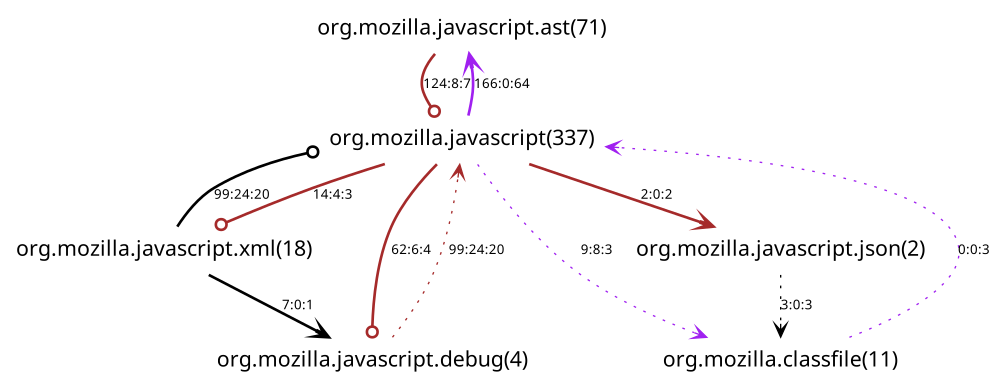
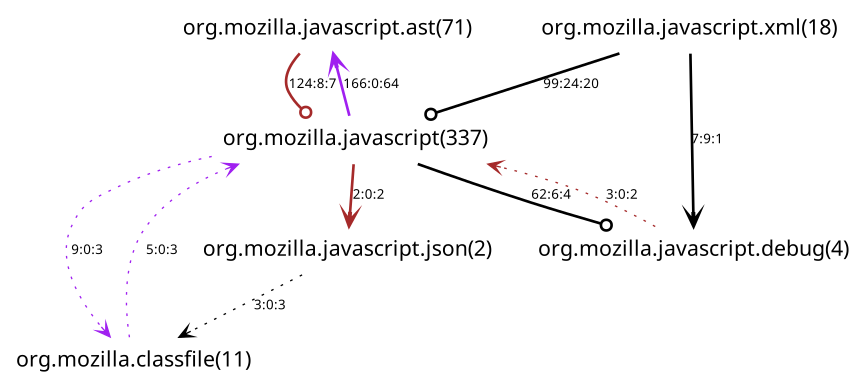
edge "org.mozilla.javascript(337)" -> "org.mozilla.javascript.xml(18)": removed, label "14:4:3"
edge "org.mozilla.javascript(337)" -> "org.mozilla.javascript.debug(4)": color brown -> black
edge "org.mozilla.javascript.debug(4)" -> "org.mozilla.javascript(337)": label "99:24:20" -> "3:0:2"
edge "org.mozilla.javascript(337)" -> "org.mozilla.classfile(11)": label "9:8:3" -> "9:0:3"
edge "org.mozilla.classfile(11)" -> "org.mozilla.javascript(337)": label "0:0:3" -> "5:0:3"
edge "org.mozilla.javascript.xml(18)" -> "org.mozilla.javascript.debug(4)": label "7:0:1" -> "7:9:1"
